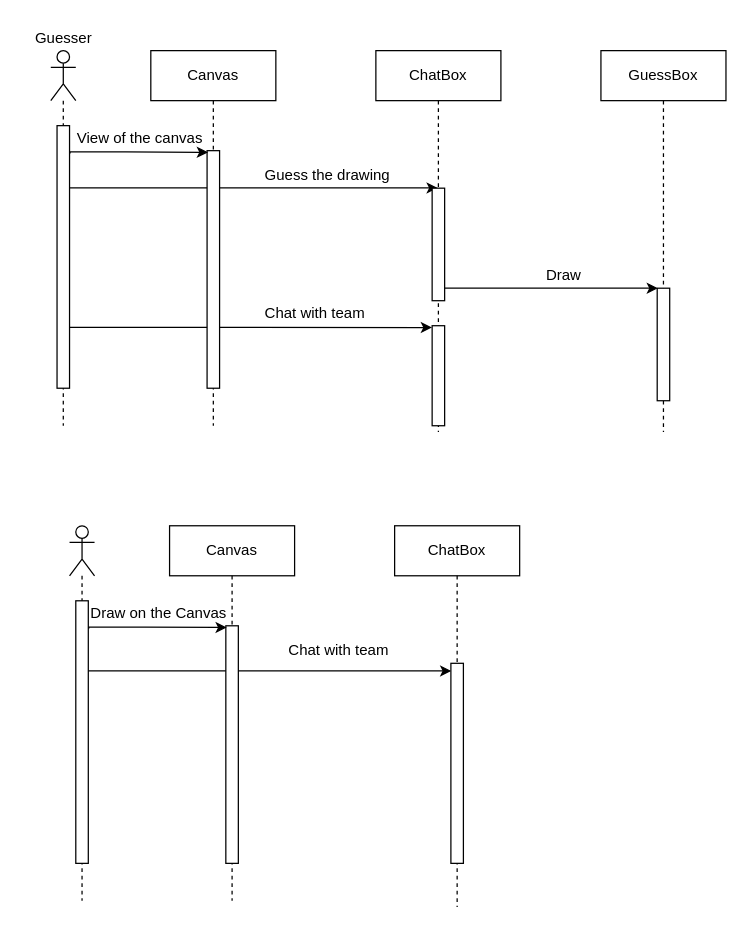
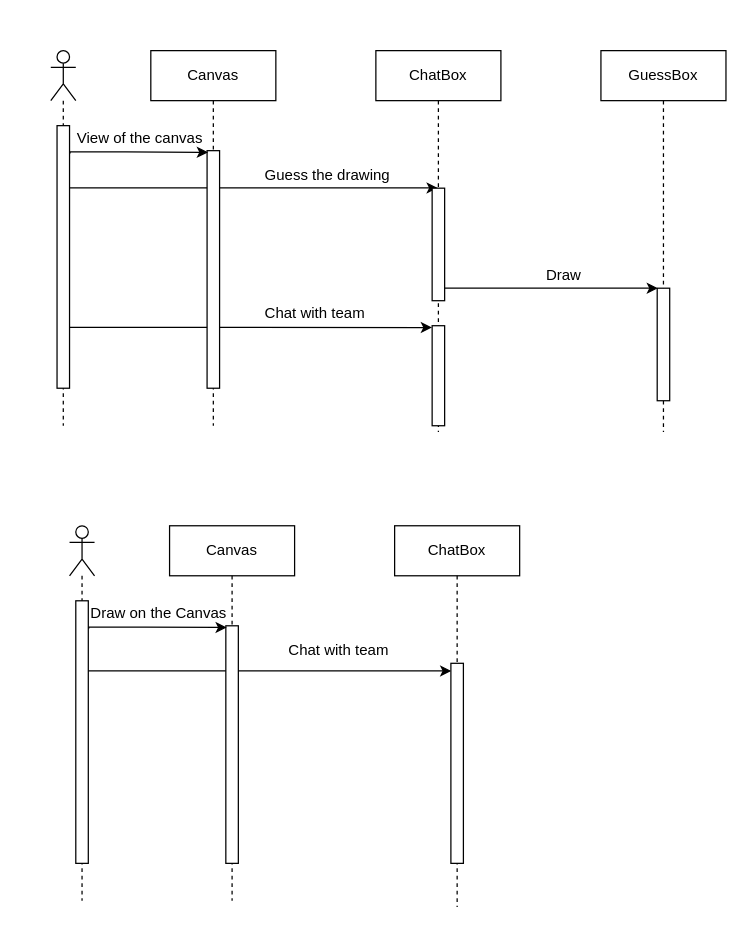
node "Guesser": removed
